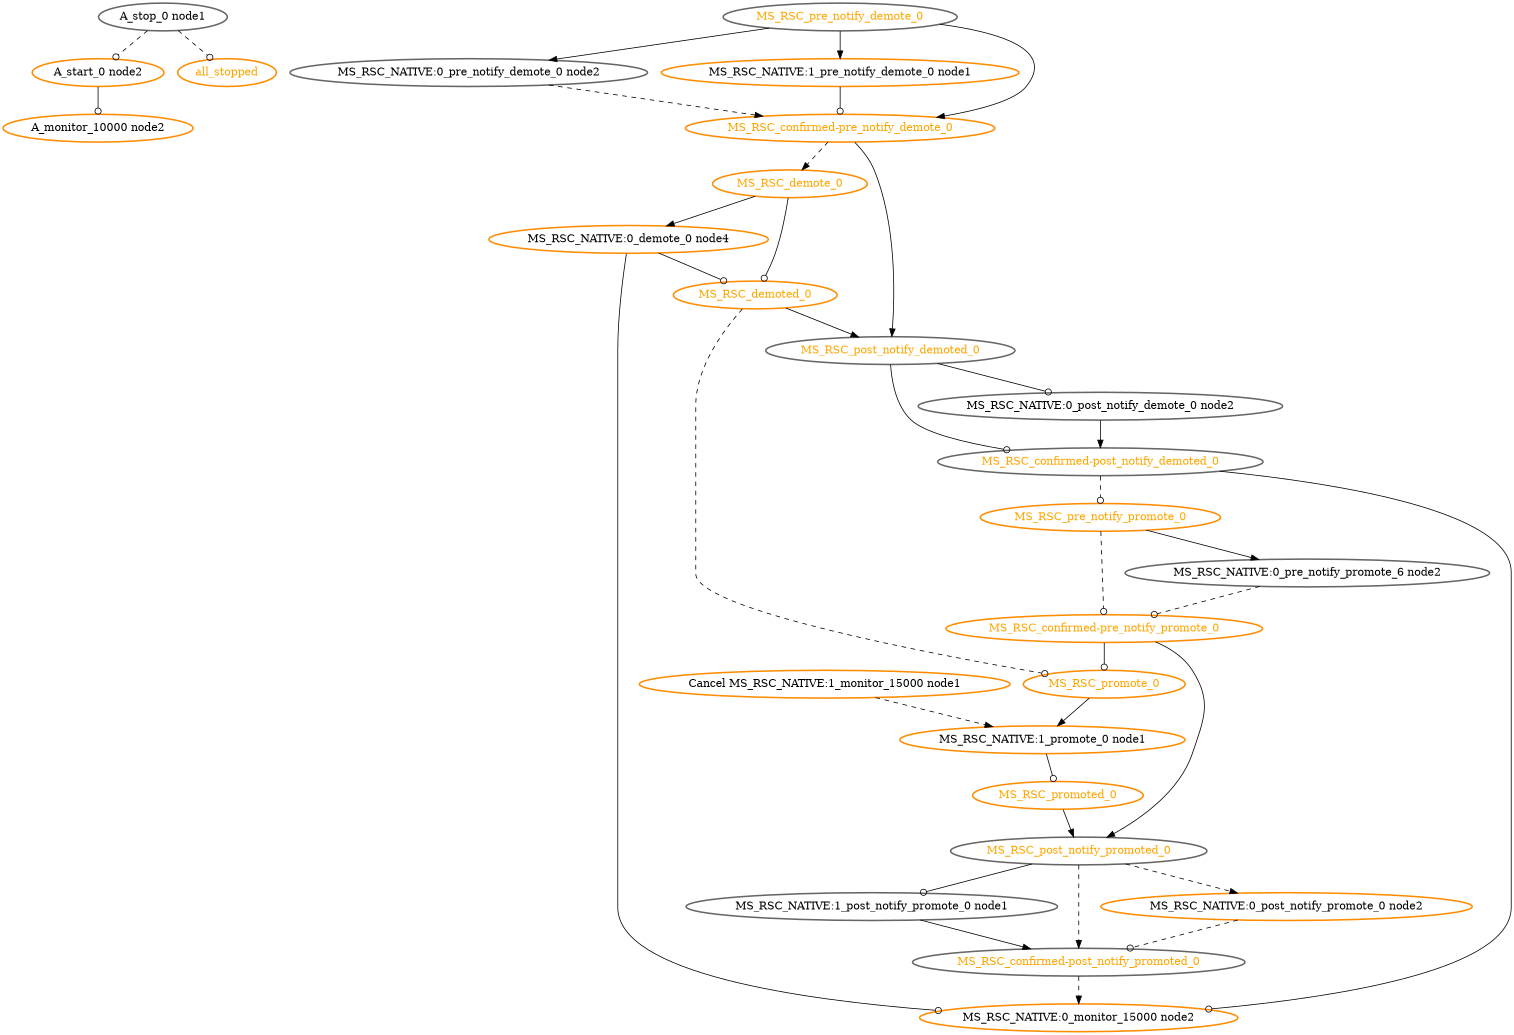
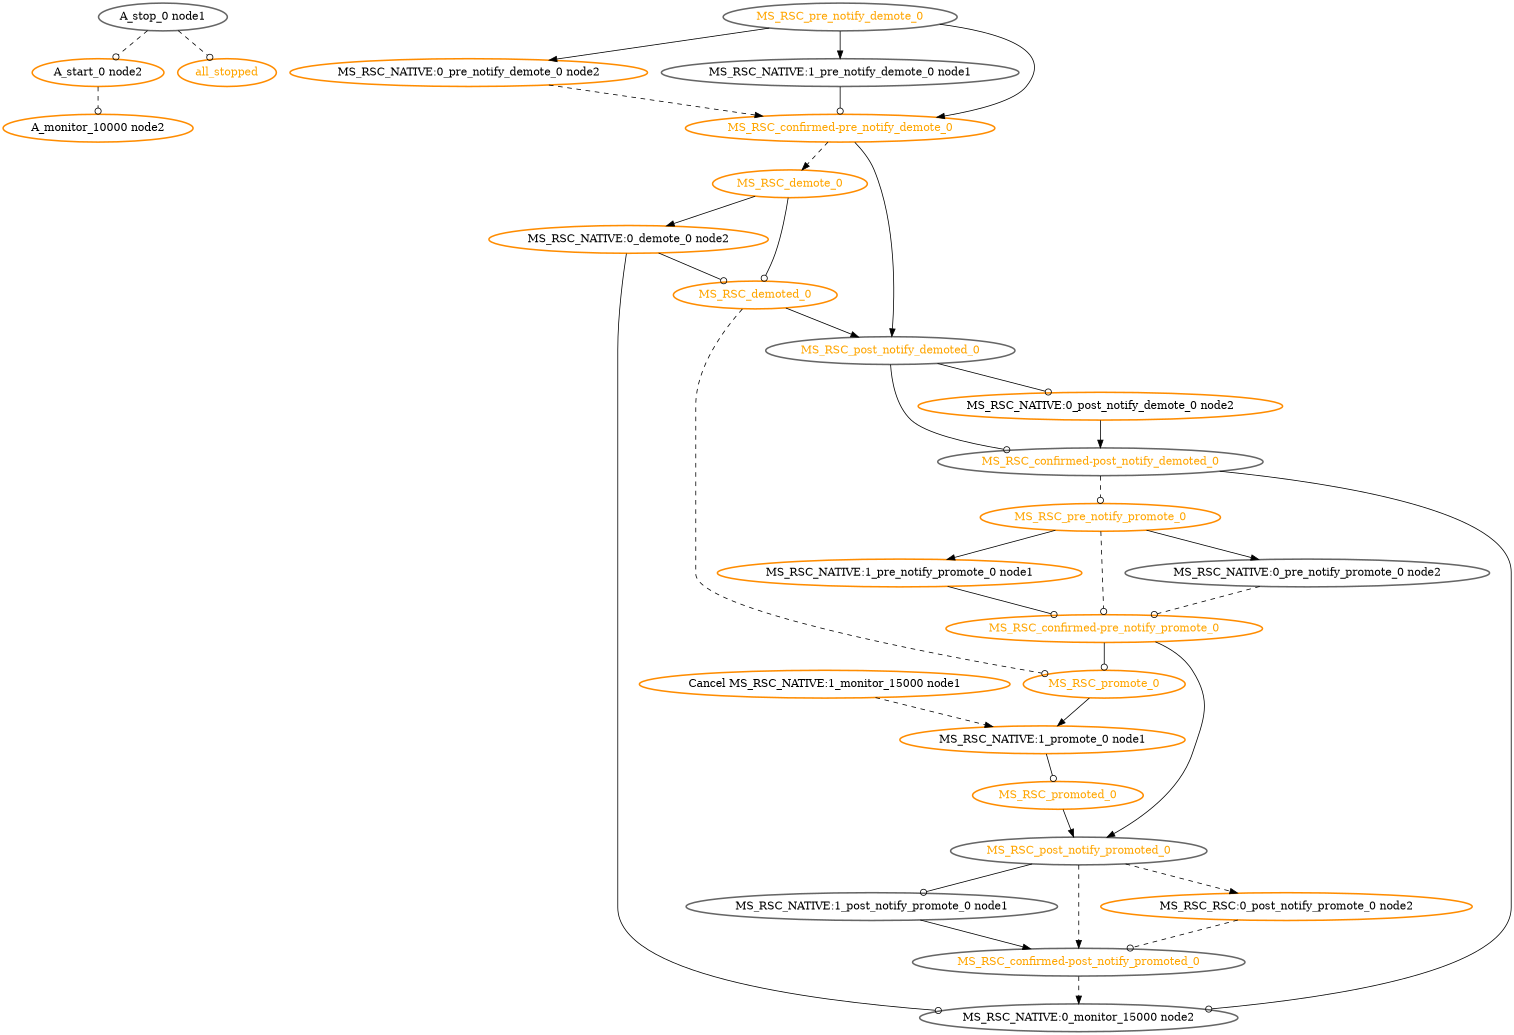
node "MS_RSC_NATIVE:0_pre_notify_demote_0 node2": color gray40 -> darkorange
node "MS_RSC_NATIVE:1_pre_notify_demote_0 node1": color darkorange -> gray40
edge "A_start_0 node2" -> "A_monitor_10000 node2": style solid -> dashed
node "MS_RSC_NATIVE:0_demote_0 node4": label "MS_RSC_NATIVE:0_demote_0 node4" -> "MS_RSC_NATIVE:0_demote_0 node2"
node "MS_RSC_NATIVE:0_post_notify_demote_0 node2": color gray40 -> darkorange
node "MS_RSC_NATIVE:1_pre_notify_promote_0 node1": added
node "MS_RSC_NATIVE:0_pre_notify_promote_6 node2": label "MS_RSC_NATIVE:0_pre_notify_promote_6 node2" -> "MS_RSC_NATIVE:0_pre_notify_promote_0 node2"
node "MS_RSC_NATIVE:0_post_notify_promote_0 node2": label "MS_RSC_NATIVE:0_post_notify_promote_0 node2" -> "MS_RSC_RSC:0_post_notify_promote_0 node2"
node "MS_RSC_NATIVE:0_monitor_15000 node2": color darkorange -> gray40
